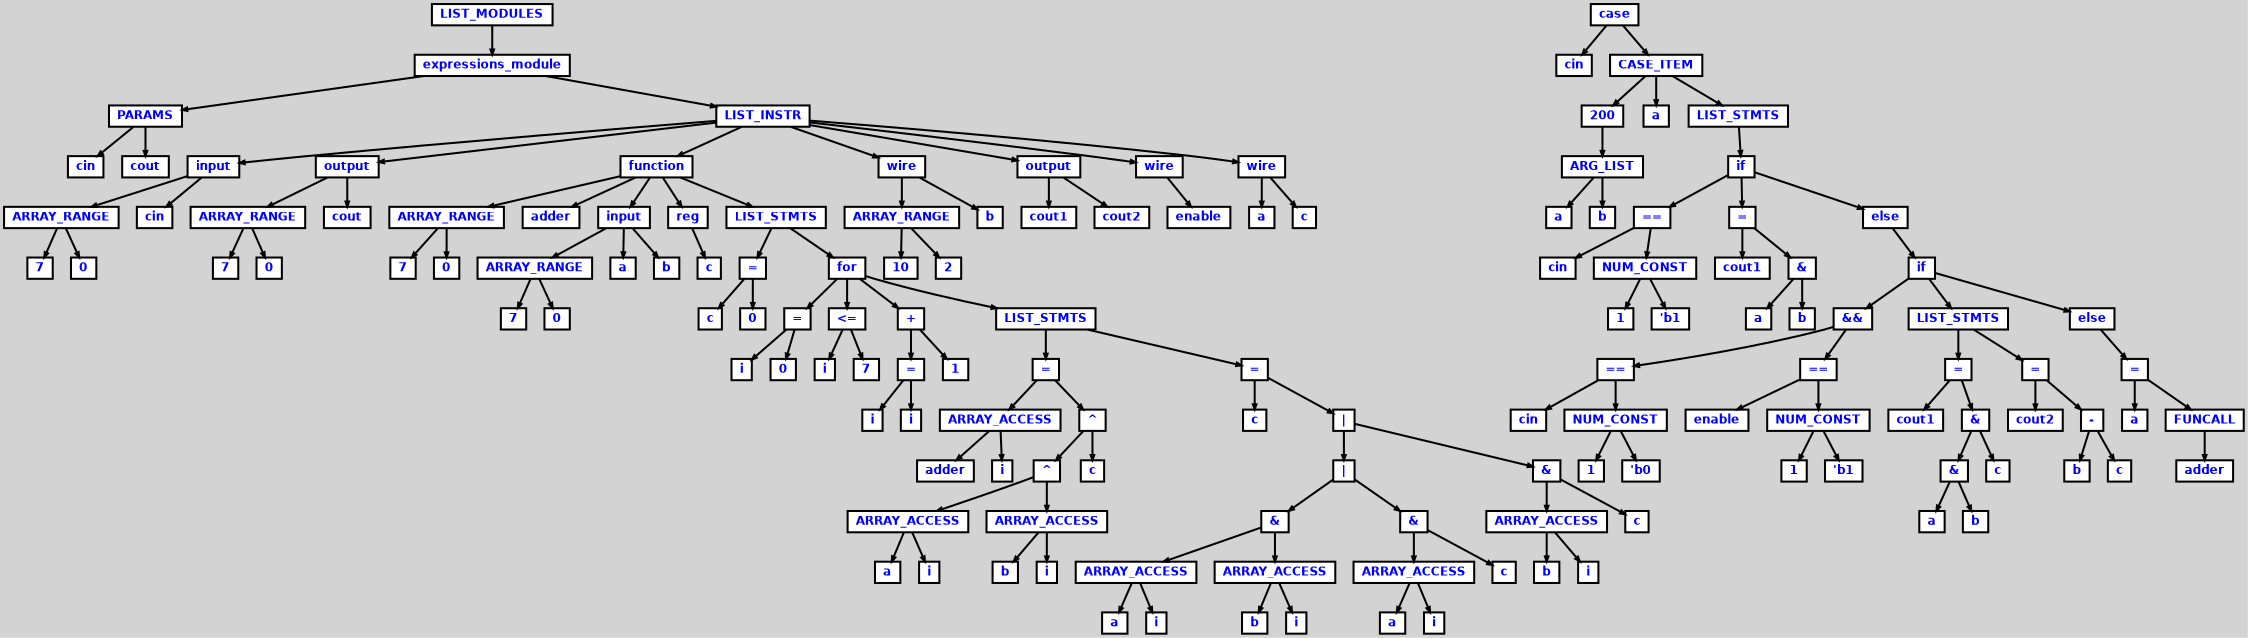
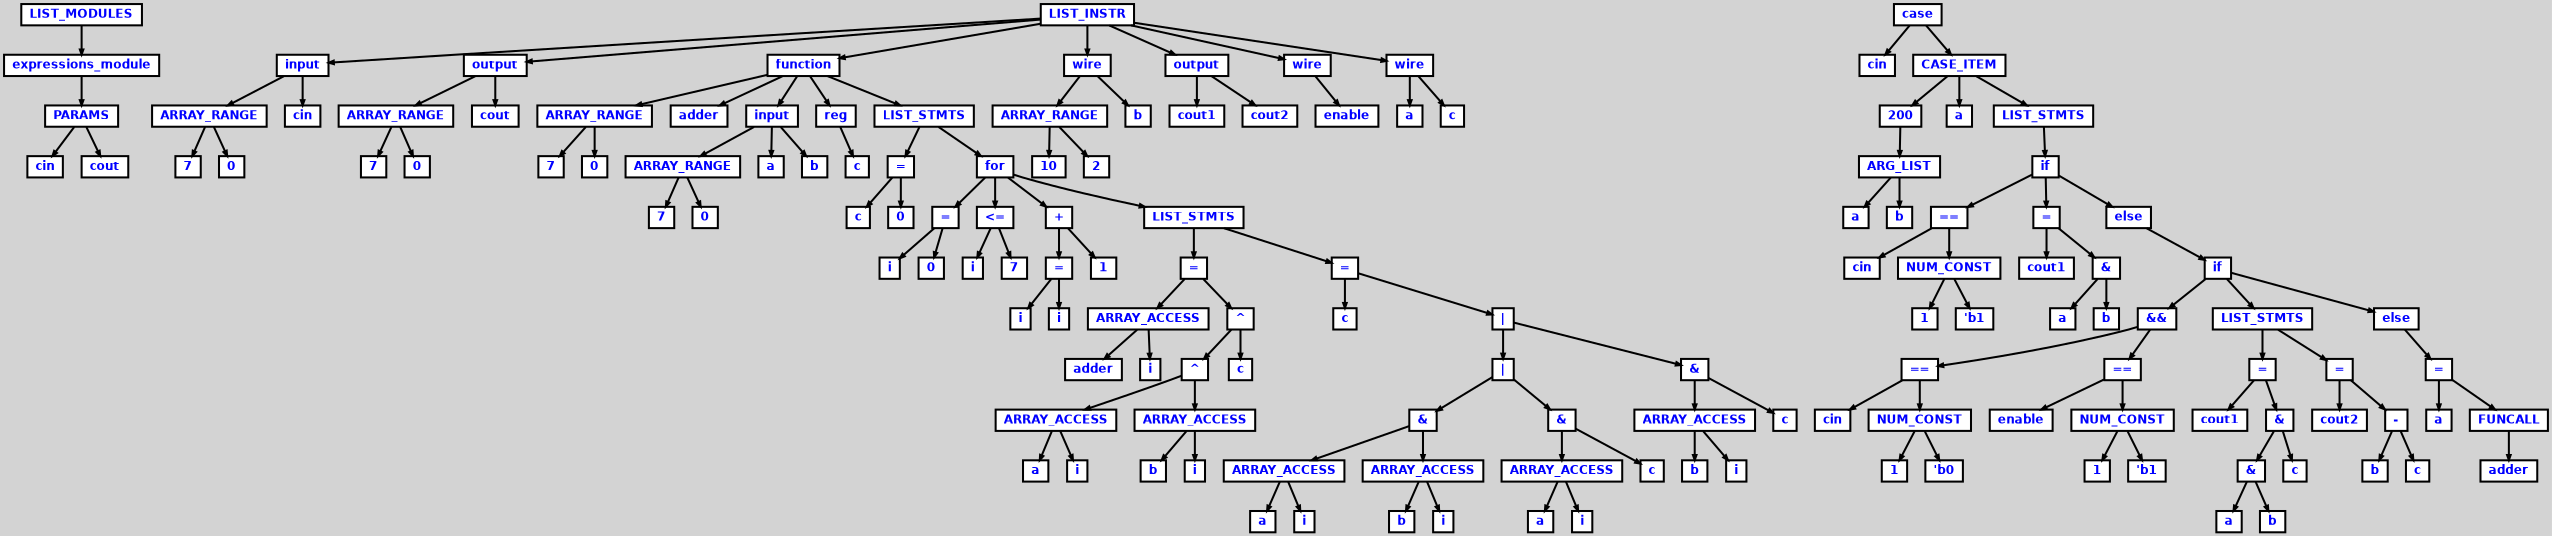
edge "expressions_module" -> "LIST_INSTR": removed
